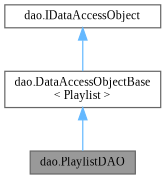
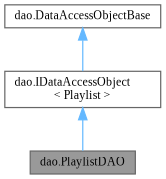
node "dao.IDataAccessObject": label "dao.IDataAccessObject" -> "dao.DataAccessObjectBase"
node "dao.DataAccessObjectBase < Playlist >": label "dao.DataAccessObjectBase < Playlist >" -> "dao.IDataAccessObject < Playlist >"
